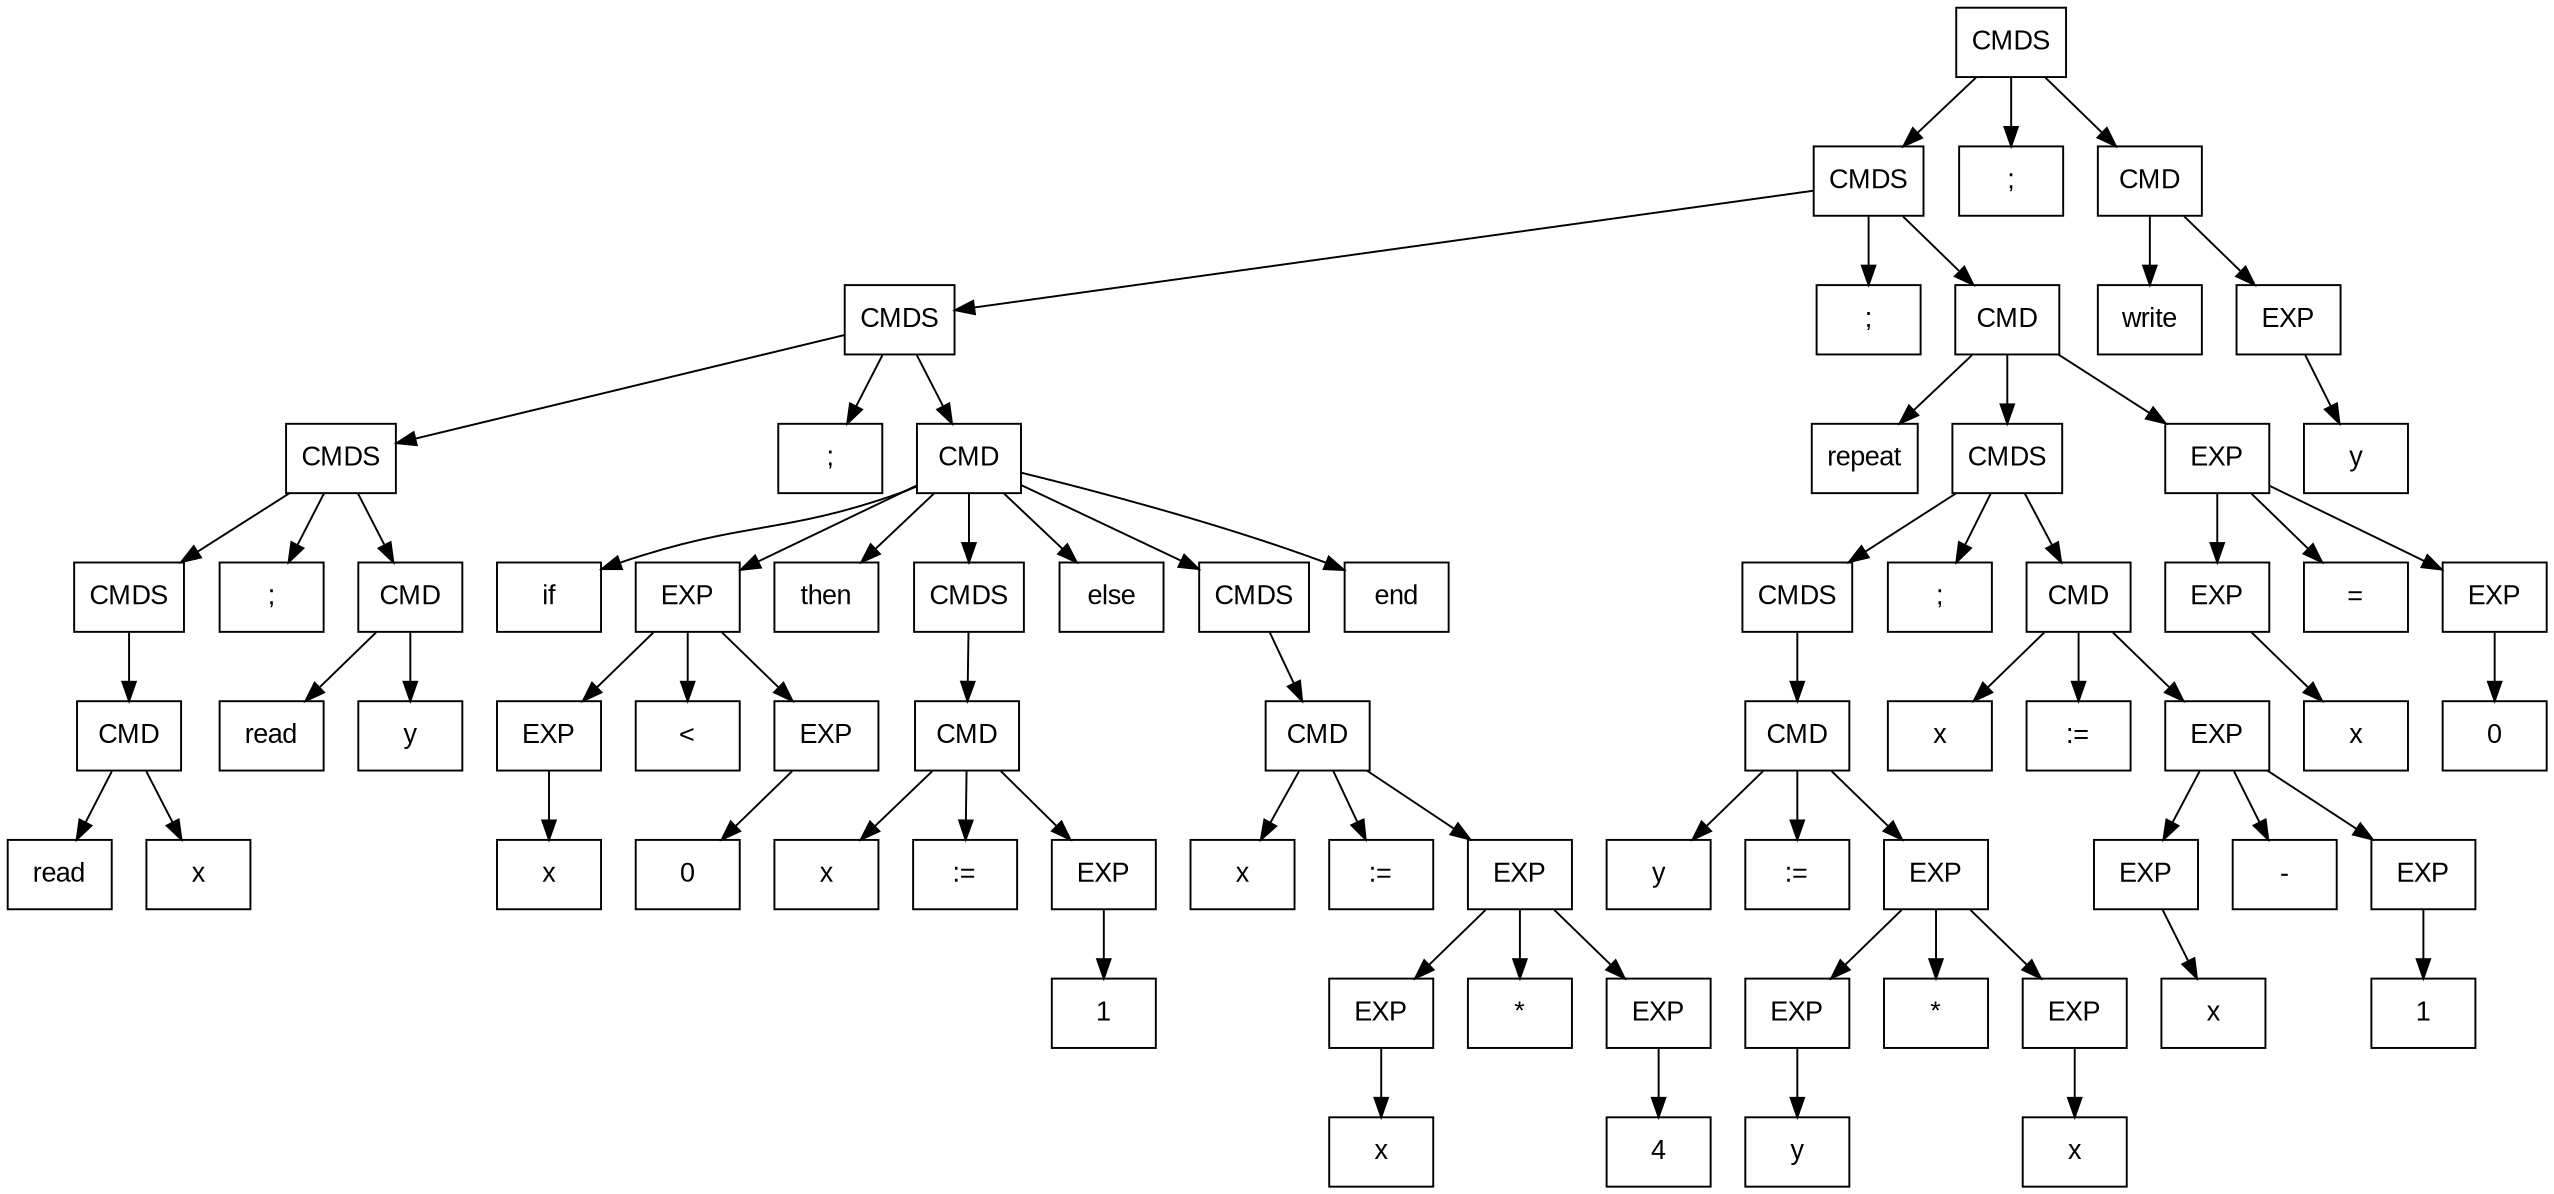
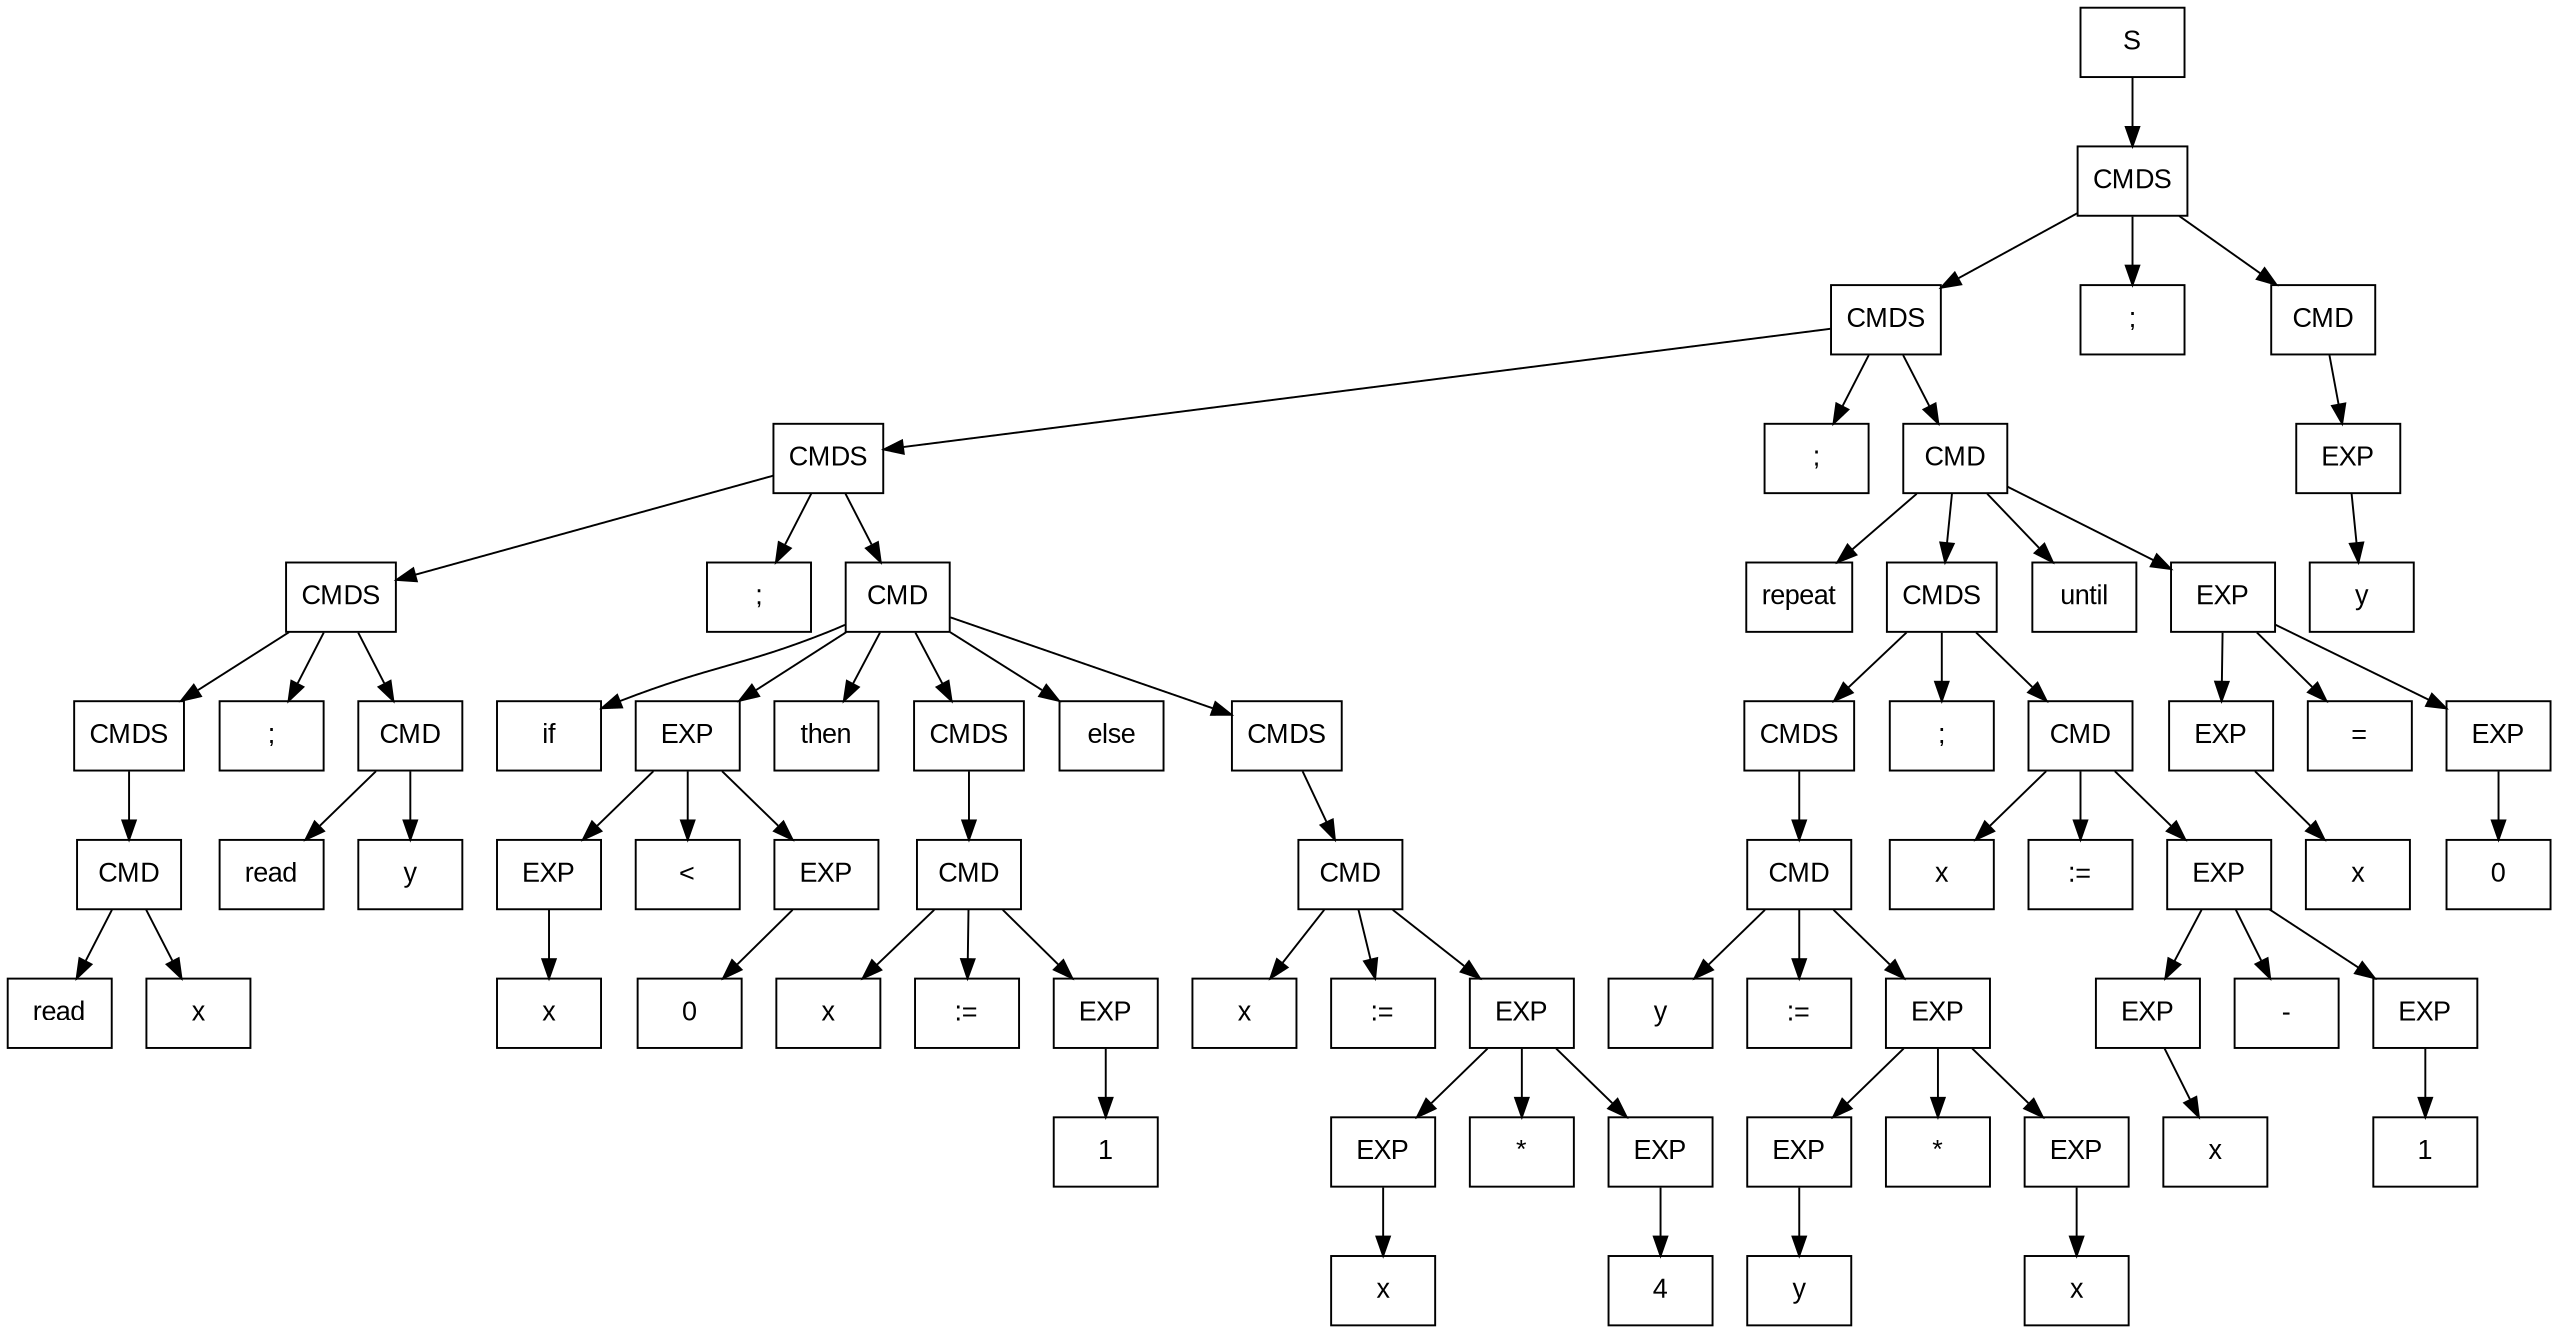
node "S": added
node "write": removed
node "end": removed
node "until": added
